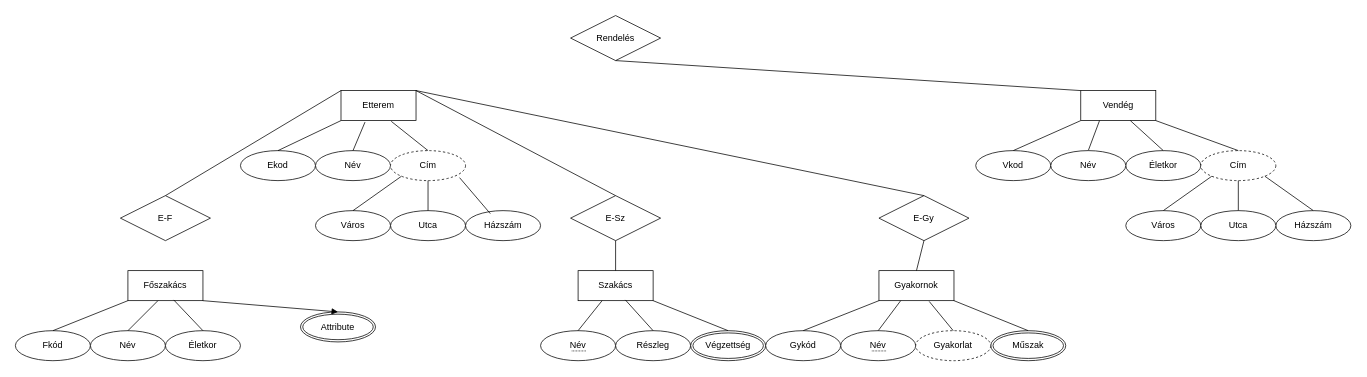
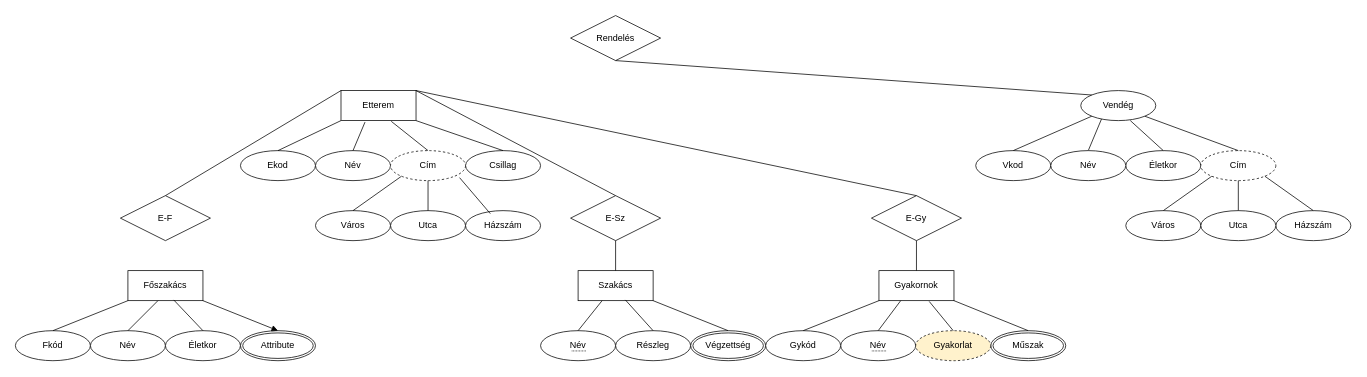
node "Vendég": shape rectangle -> ellipse
edge "Etterem" -- "Csillag": added
node "Csillag": added
node "E-Gy": moved (924, 218) -> (916, 218)
node "Attribute": moved (338, 327) -> (278, 345)
node "Gyakorlat": fillcolor #ffffff -> #fff2cc
